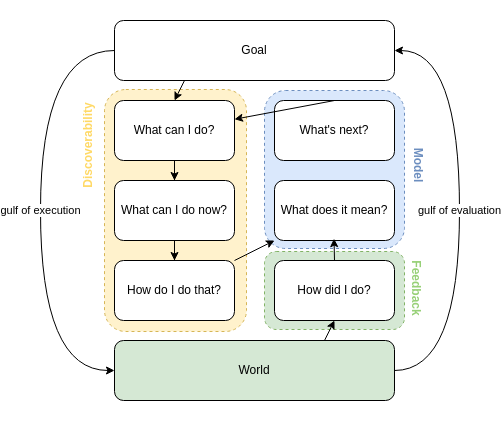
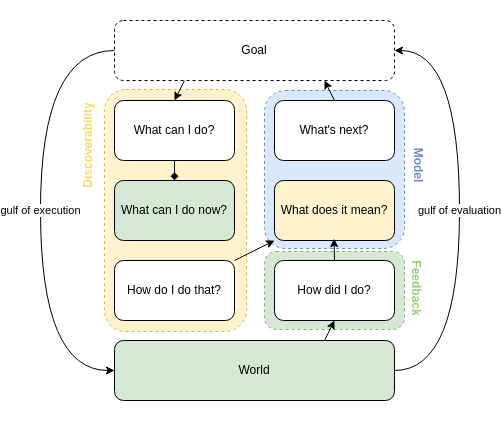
node "Goal": style solid -> dashed
edge "What's next?" -> "What can I do?": now "What's next?" -> "Goal"
edge "What can I do?" -> "What can I do now?": arrowhead classic -> diamond
node "What can I do now?": fillcolor #ffffff -> #d5e8d4
node "What does it mean?": fillcolor #ffffff -> #fff2cc
edge "What can I do now?" -> "How do I do that?": removed
